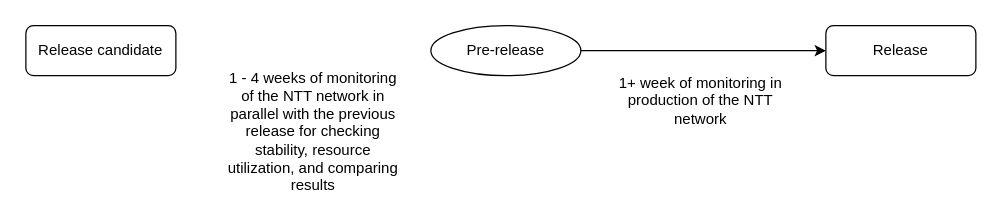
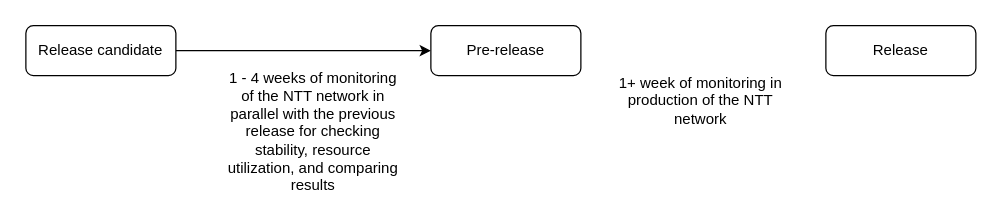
edge "Release candidate" -> "Pre-release": added
node "Pre-release": shape ellipse -> rounded rectangle
edge "Pre-release" -> "Release": removed
